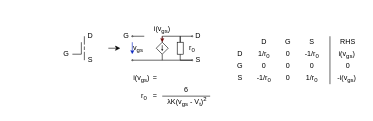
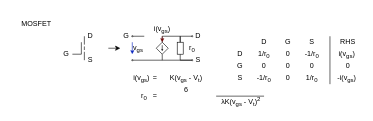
node "MOSFET": added
node "K(vgs - Vt)": added
node "λK(vgs - Vt)2": moved (186, 102) -> (240, 102)
